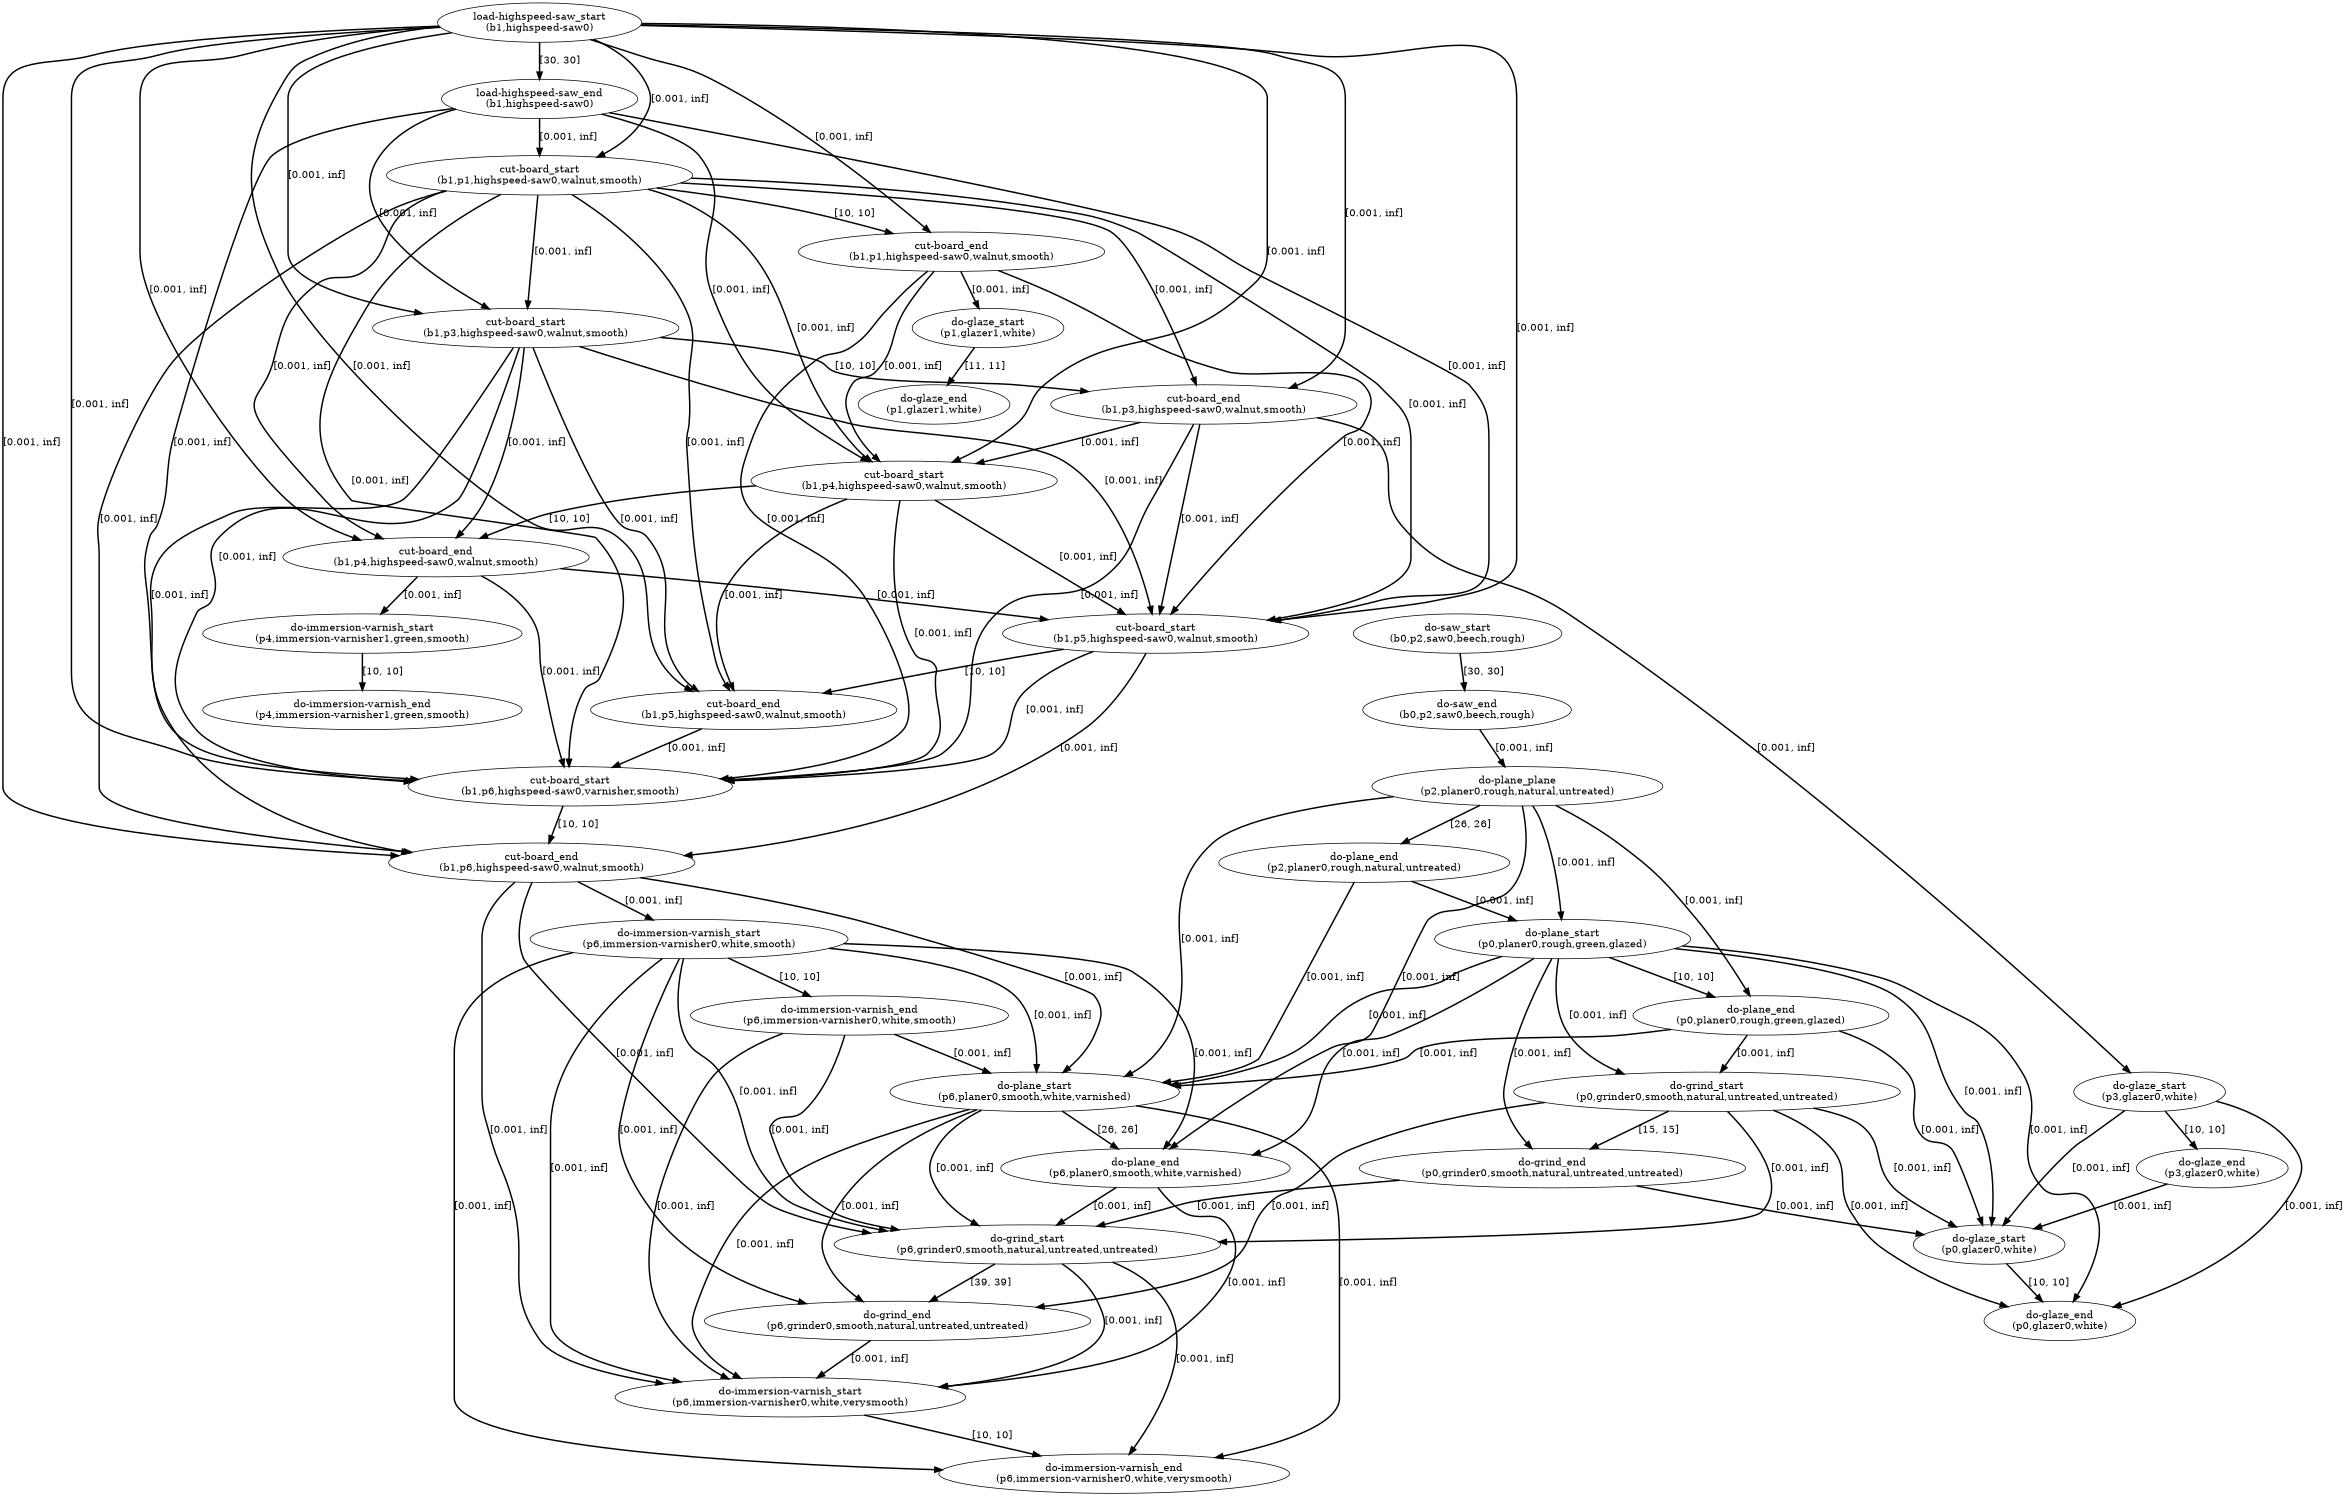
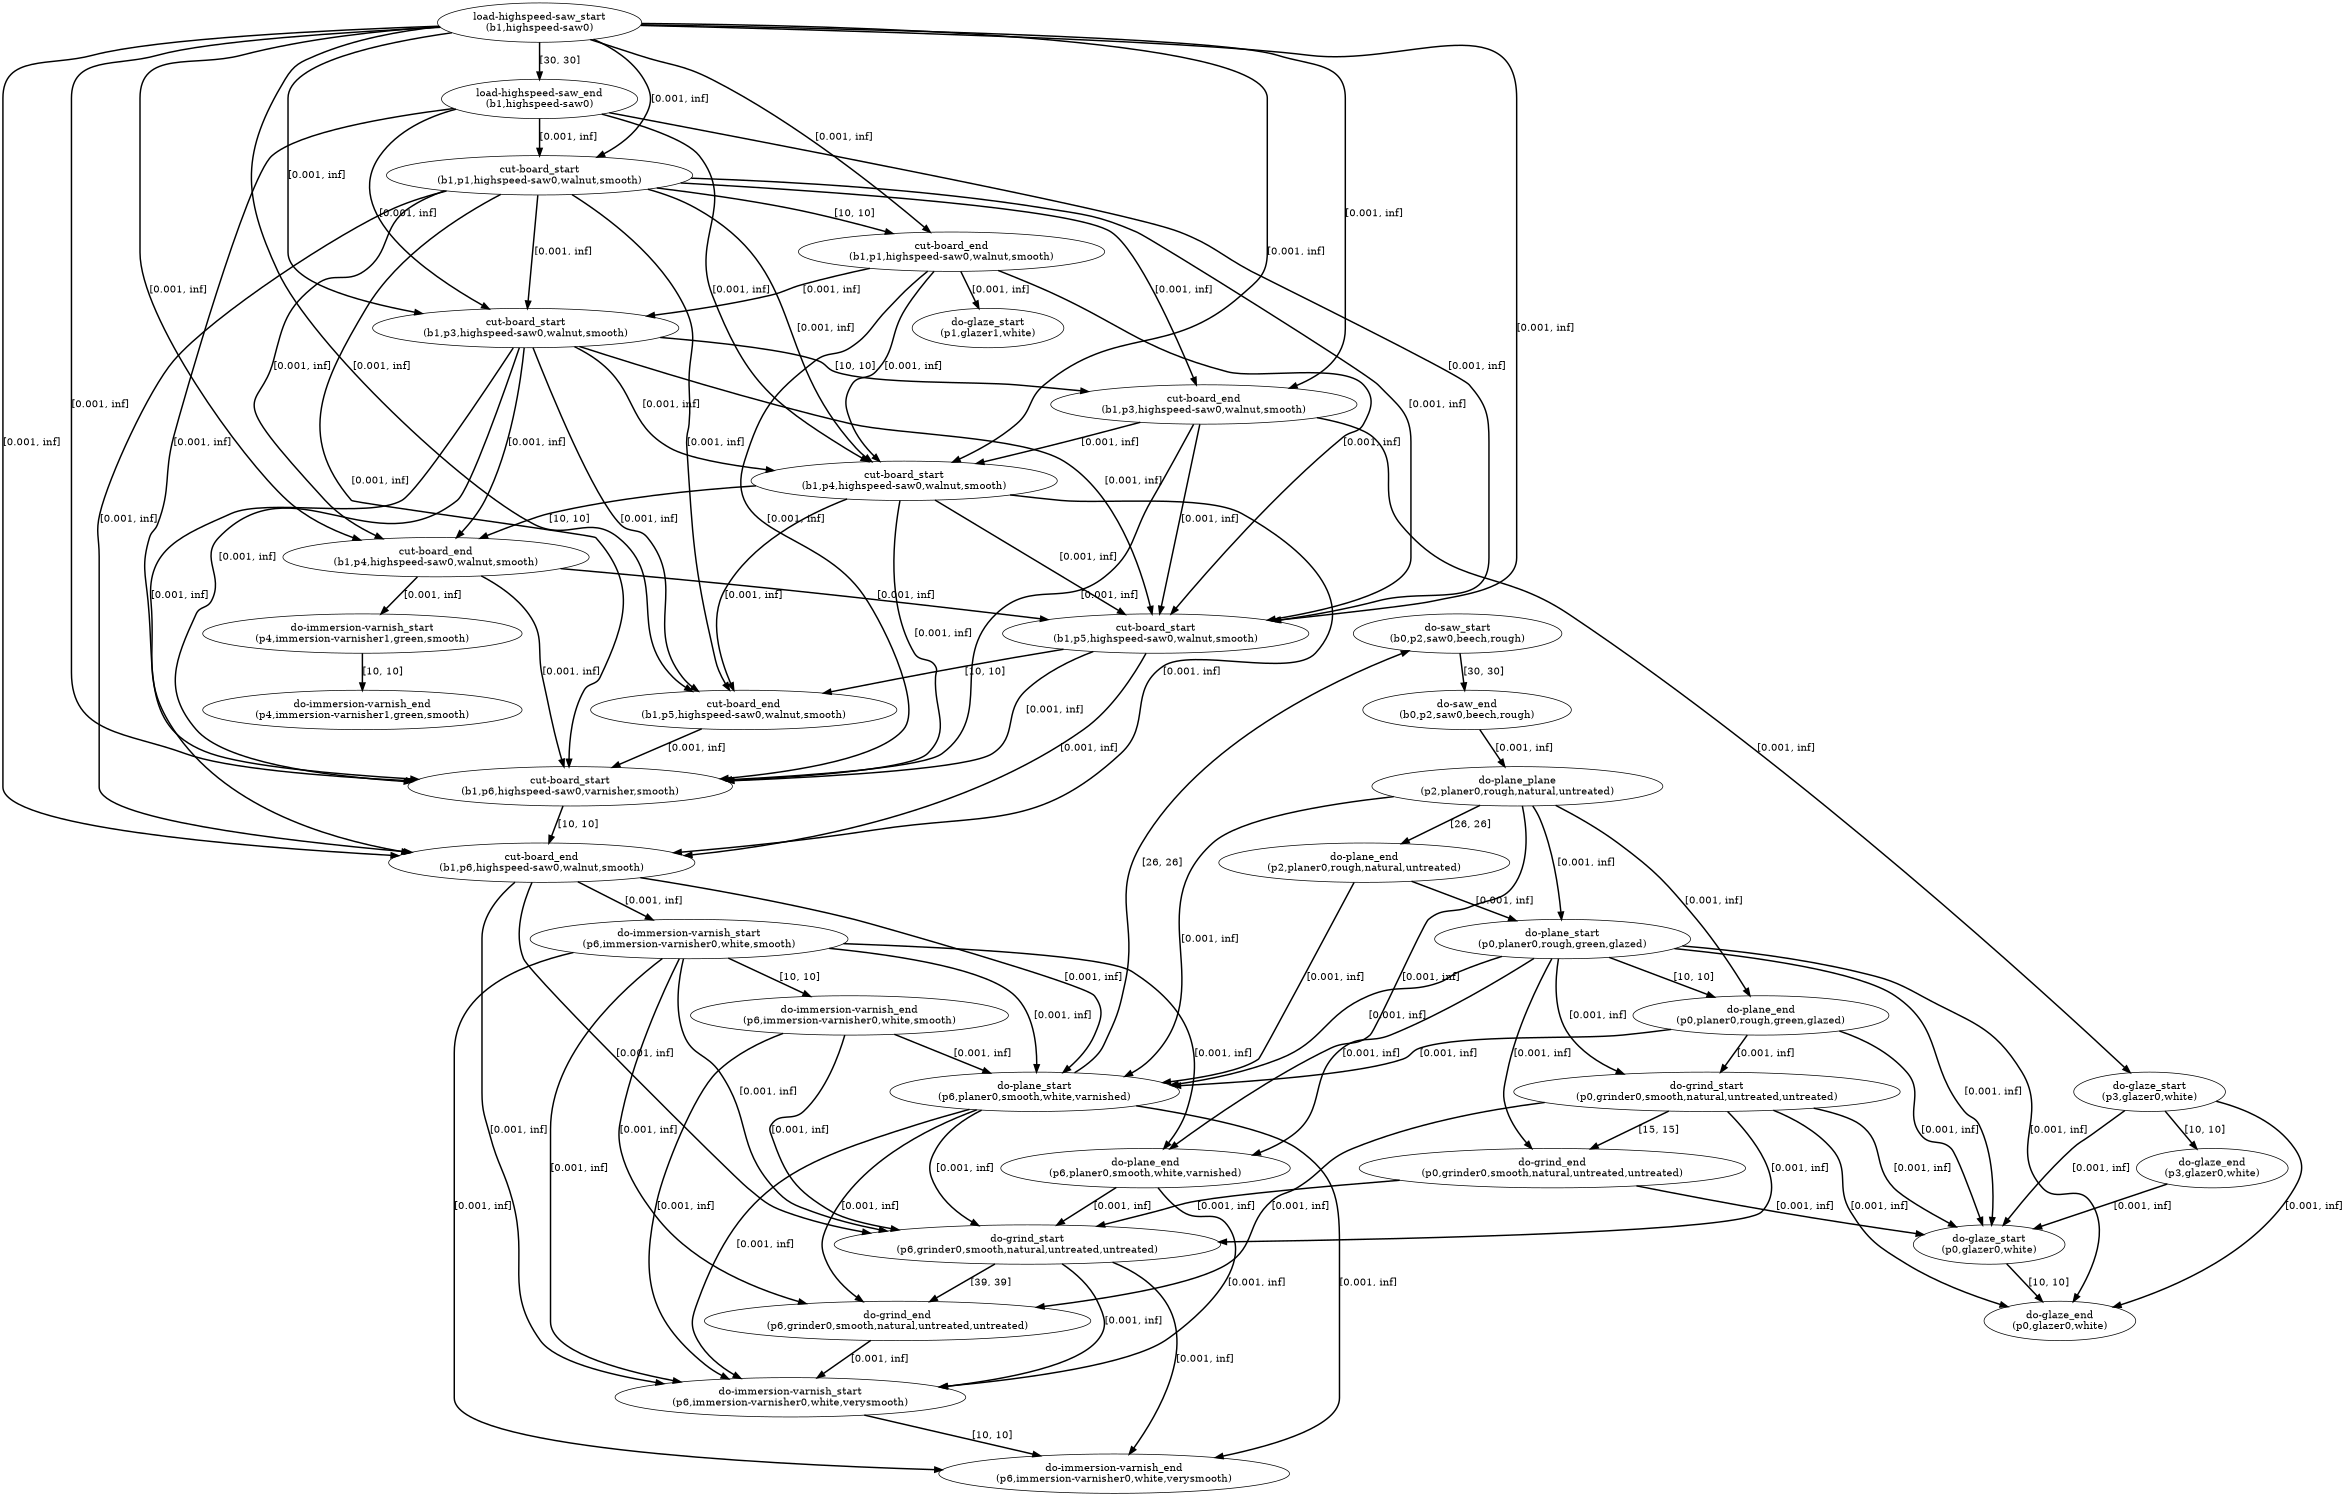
edge "cut-board_end (b1,p1,highspeed-saw0,walnut,smooth)" -> "cut-board_start (b1,p3,highspeed-saw0,walnut,smooth)": added, label "[0.001, inf]"
node "do-glaze_end (p1,glazer1,white)": removed
edge "cut-board_start (b1,p3,highspeed-saw0,walnut,smooth)" -> "cut-board_start (b1,p4,highspeed-saw0,walnut,smooth)": added, label "[0.001, inf]"
edge "cut-board_start (b1,p4,highspeed-saw0,walnut,smooth)" -> "cut-board_end (b1,p6,highspeed-saw0,walnut,smooth)": added, label "[0.001, inf]"
edge "do-plane_start (p6,planer0,smooth,white,varnished)" -> "do-plane_end (p6,planer0,smooth,white,varnished)": now "do-plane_start (p6,planer0,smooth,white,varnished)" -> "do-saw_start (b0,p2,saw0,beech,rough)"
